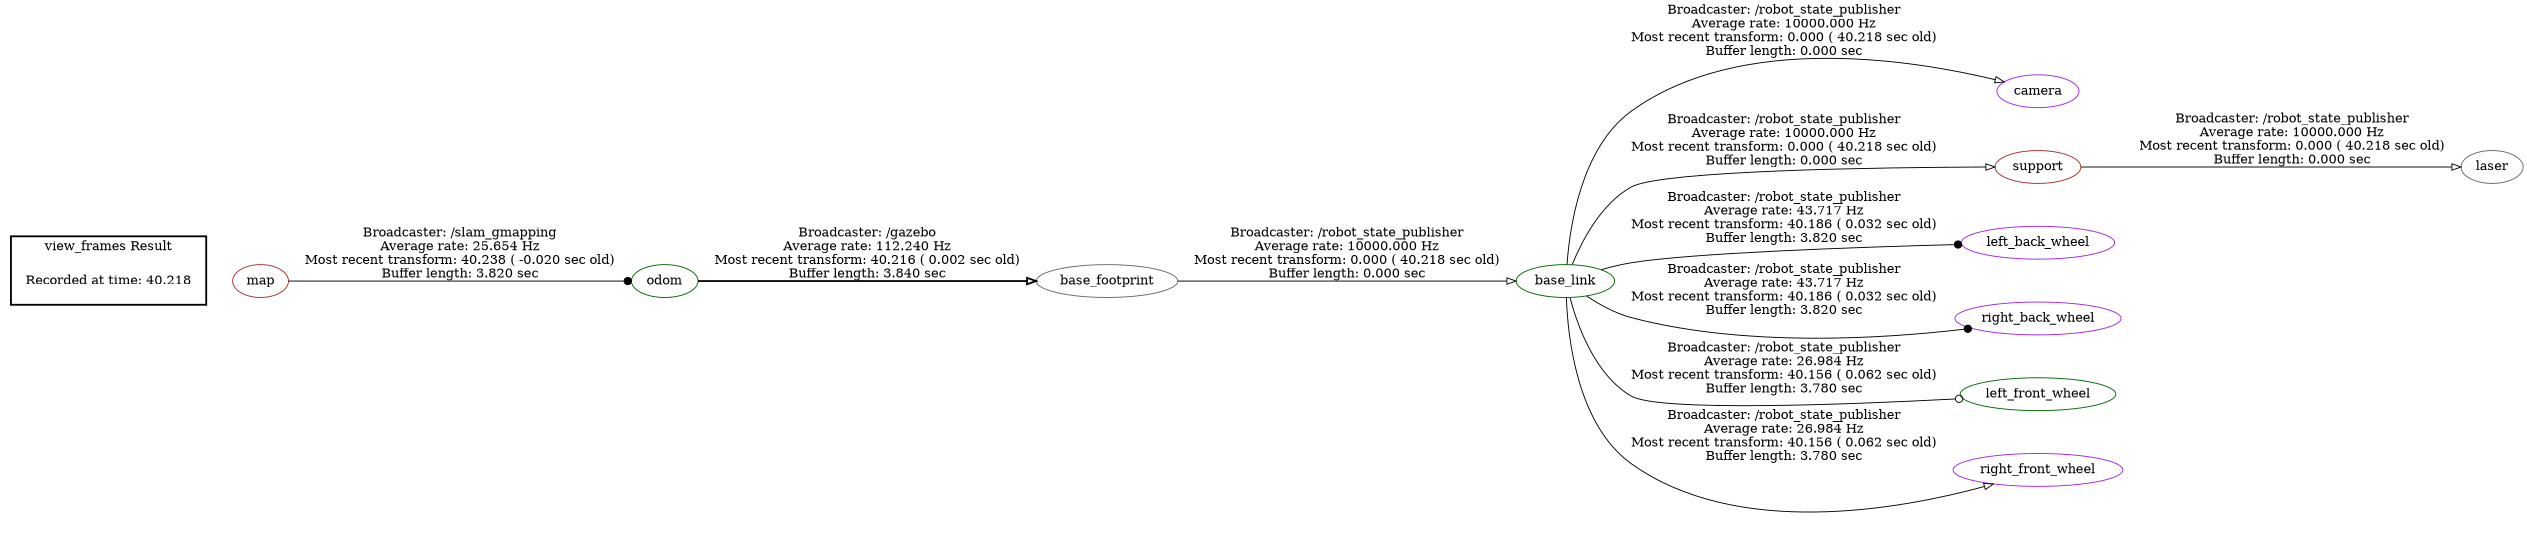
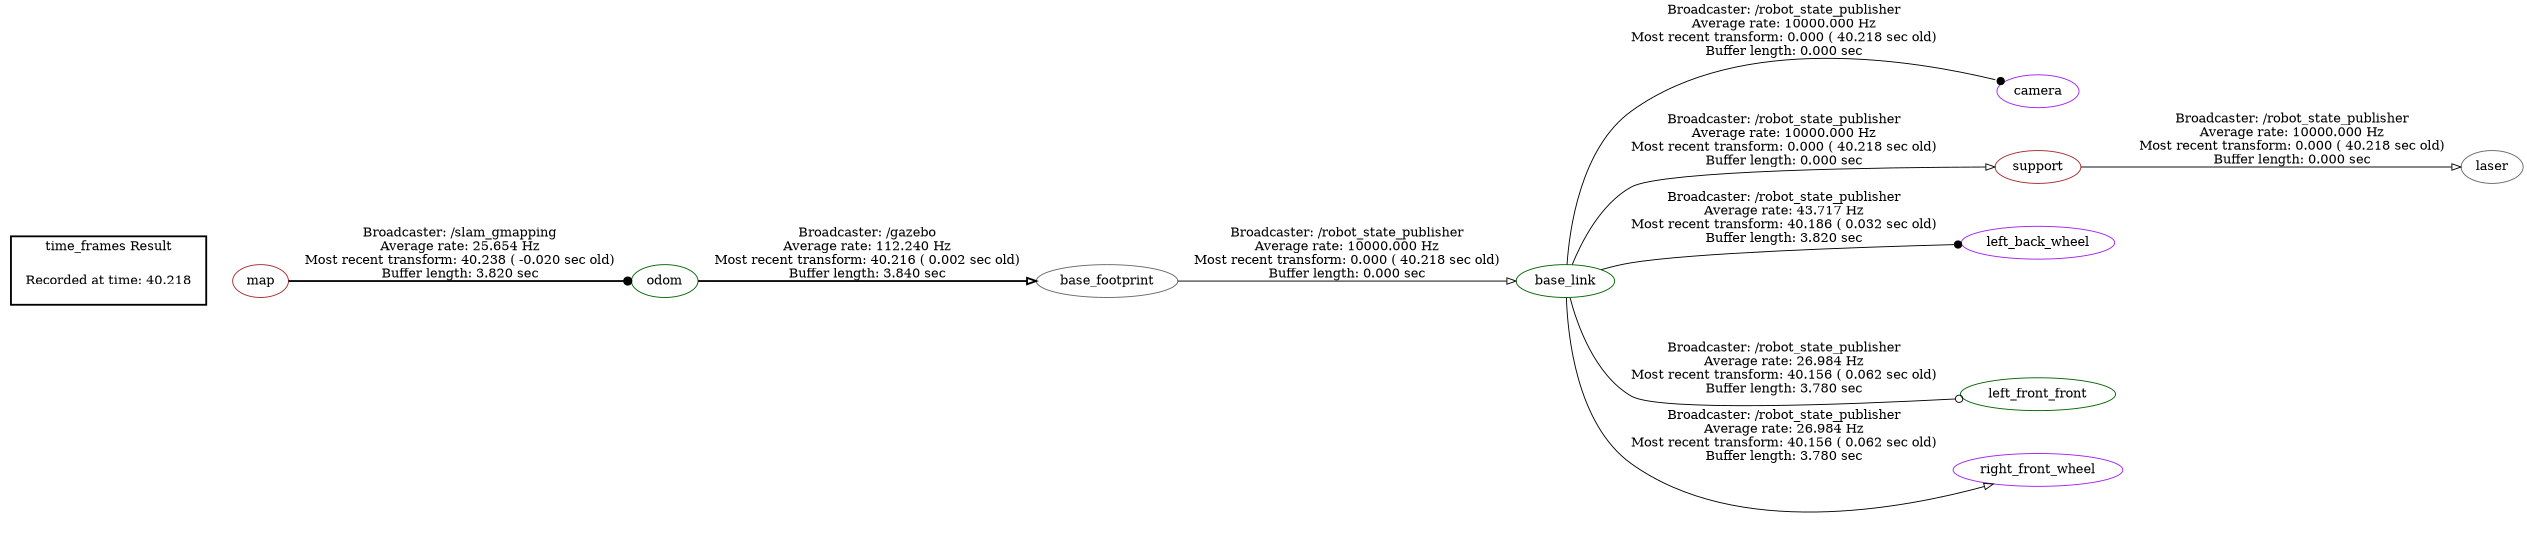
edge "base_link" -> "camera": arrowhead onormal -> dot
cluster "view_frames Result": label "view_frames Result" -> "time_frames Result"
edge "map" -> "odom": style solid -> bold
node "right_back_wheel": removed
node "left_front_wheel": label "left_front_wheel" -> "left_front_front"
